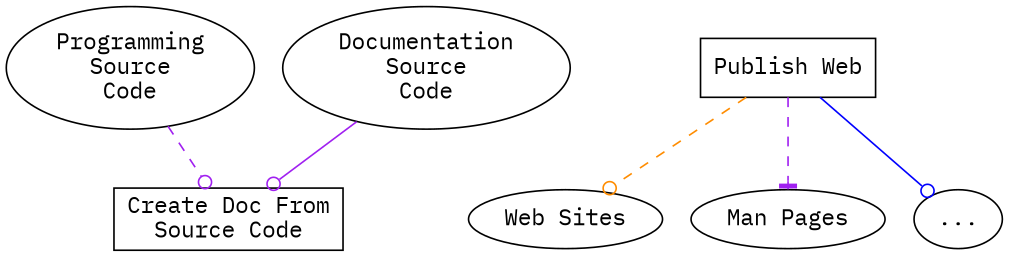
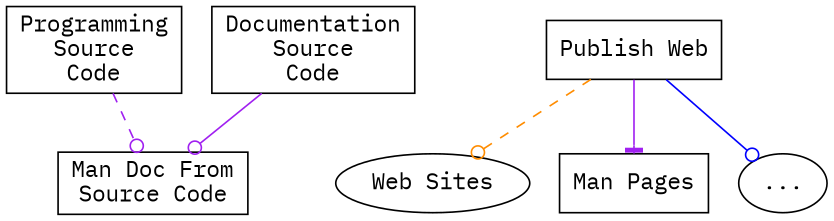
node "Programming Source Code": shape ellipse -> box
node "Documentation Source Code": shape ellipse -> box
edge "Publish Web" -> "Man Pages": style dashed -> solid
node "Create Doc From Source Code": label "Create Doc From Source Code" -> "Man Doc From Source Code"
node "Man Pages": shape ellipse -> box
